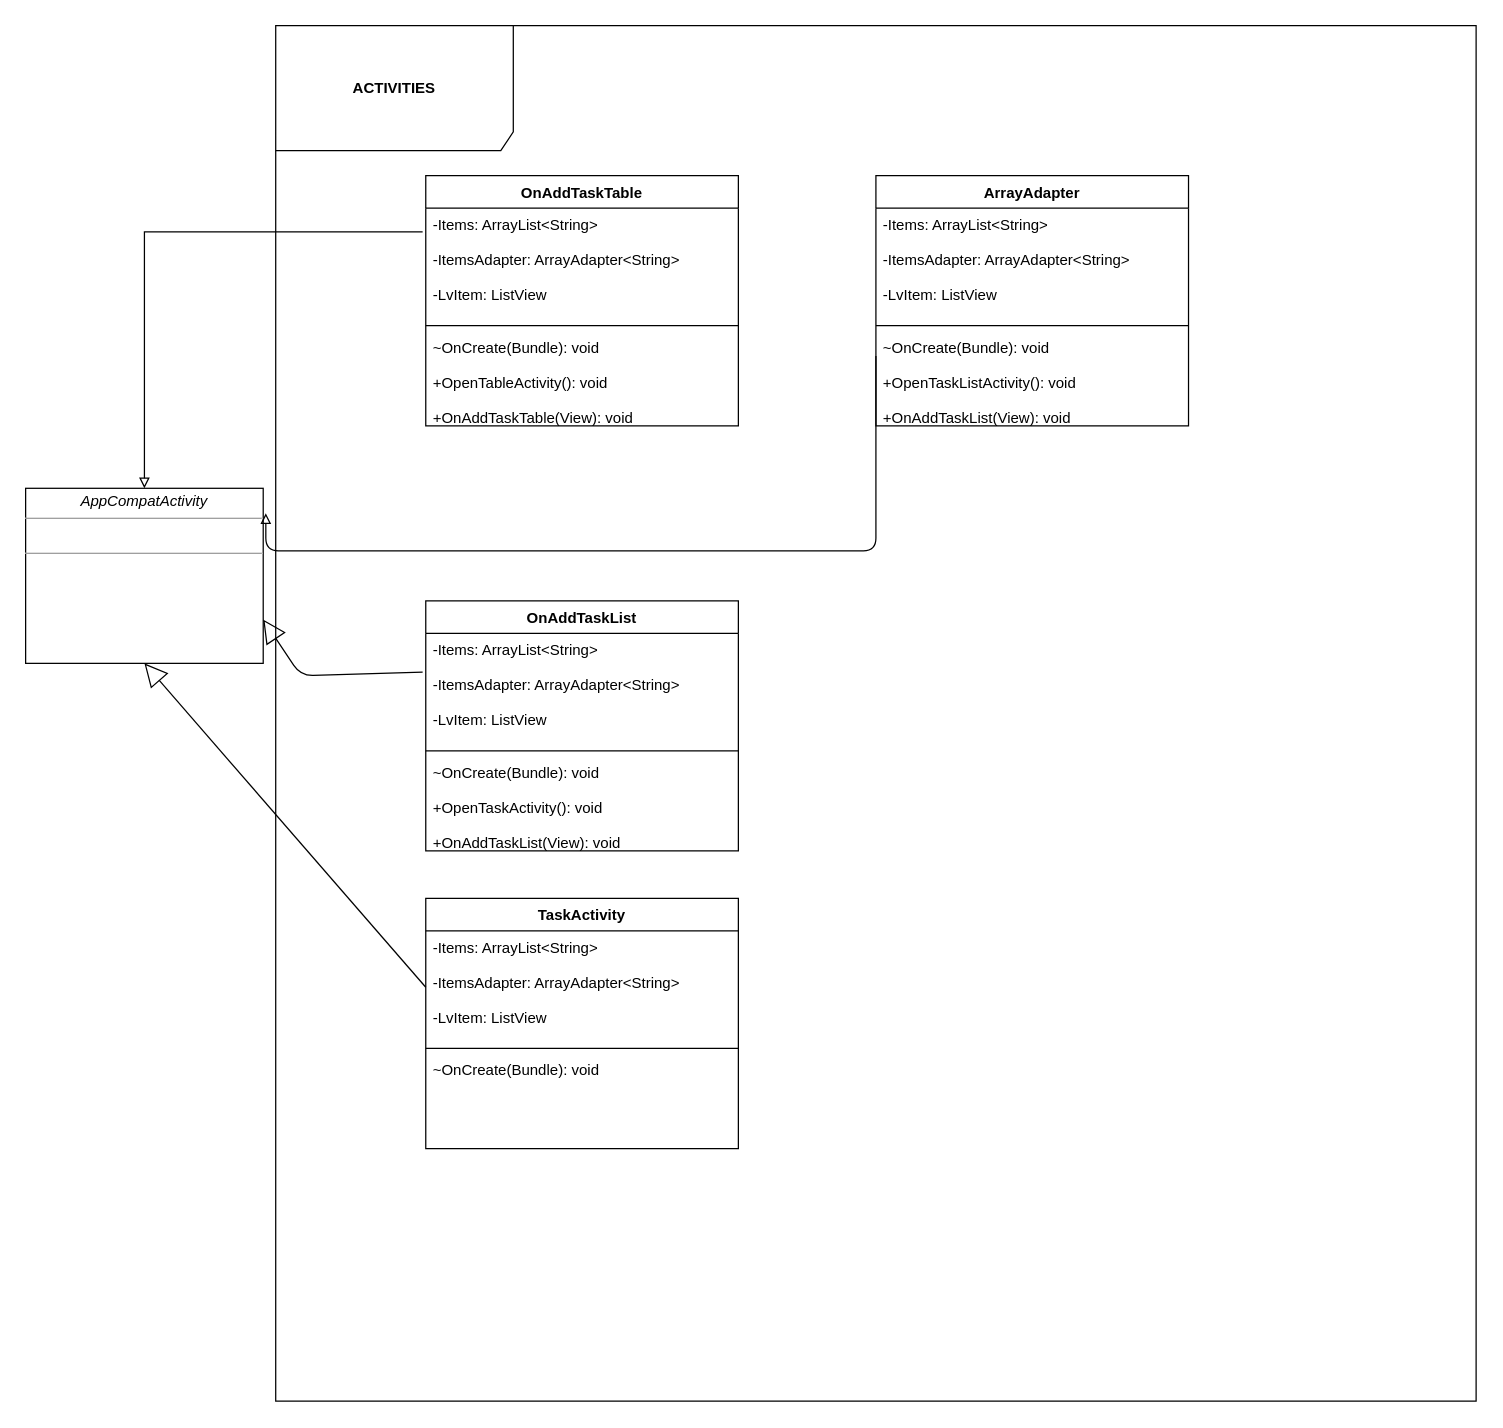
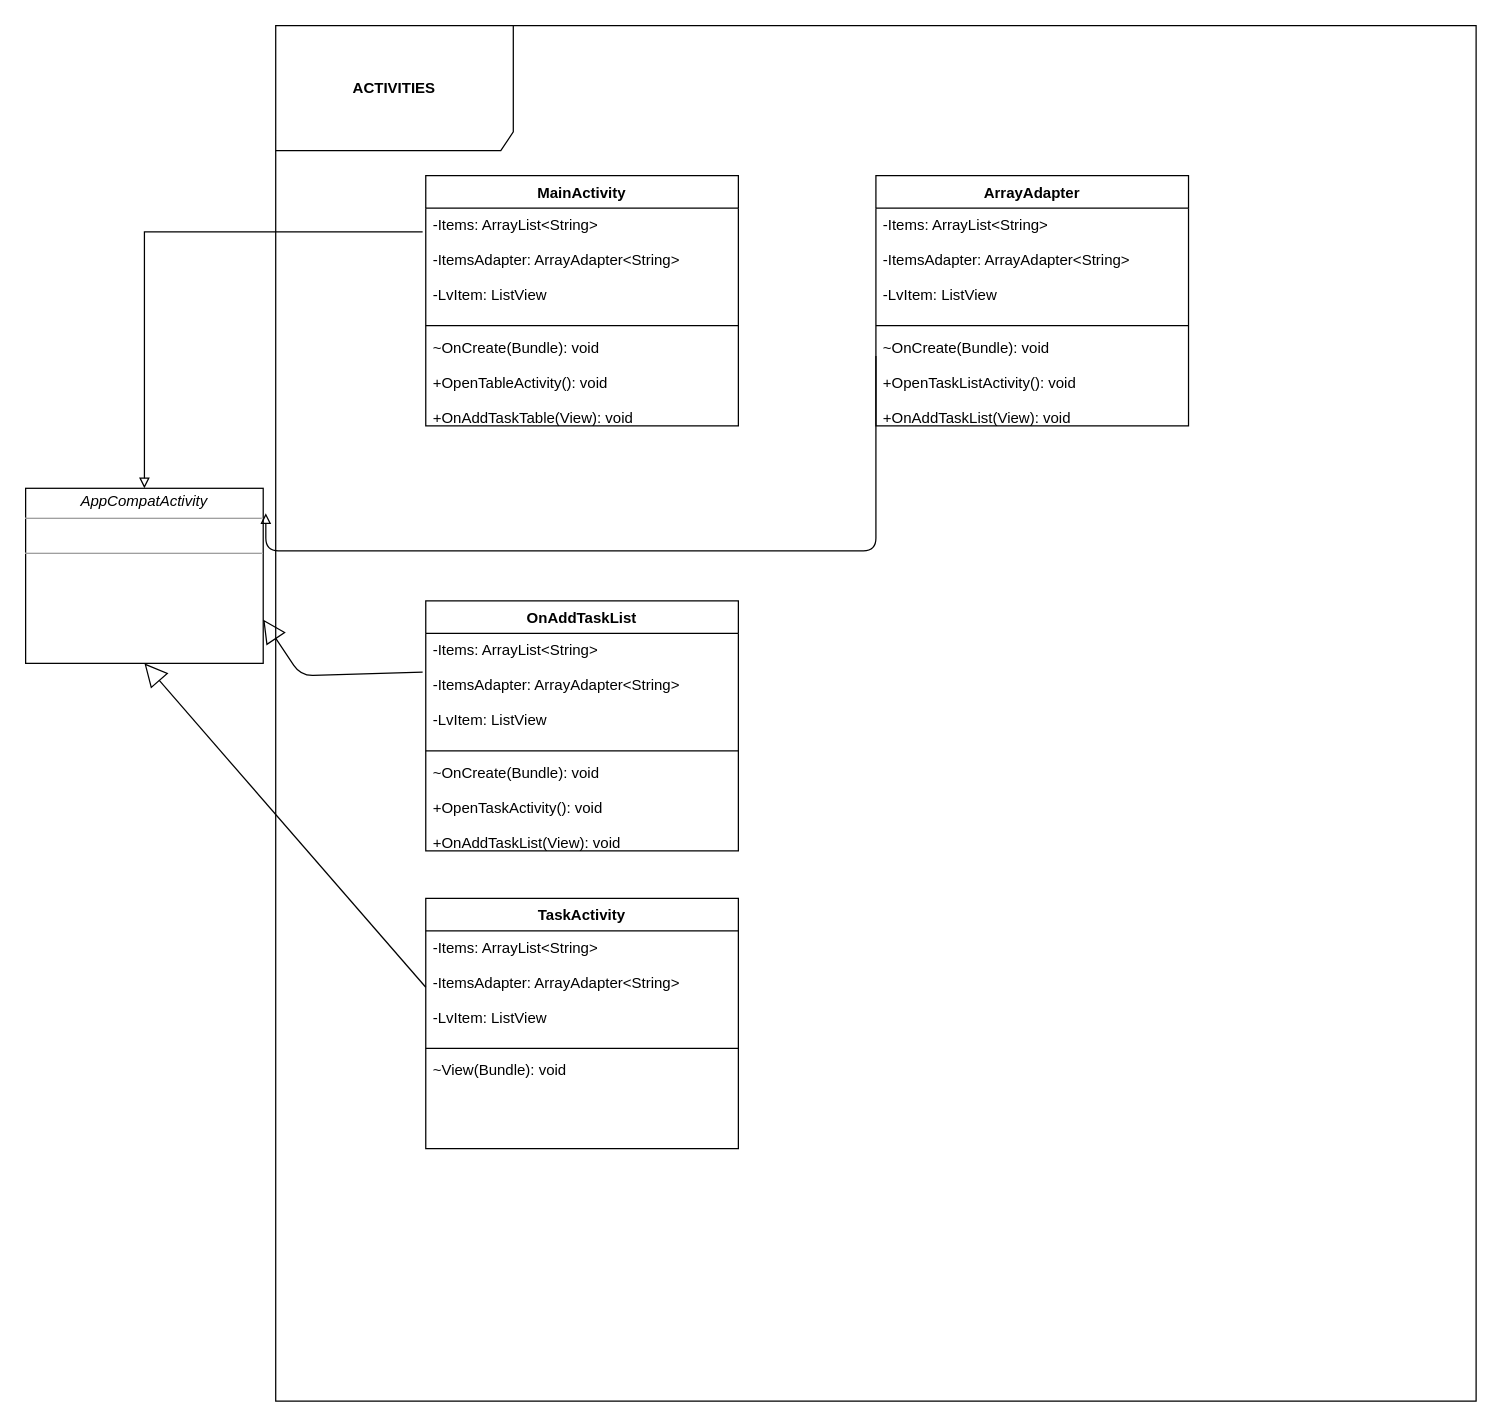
node "OnAddTaskTable": label "OnAddTaskTable" -> "MainActivity"
node "~OnCreate(Bundle): void": label "~OnCreate(Bundle): void" -> "~View(Bundle): void"
